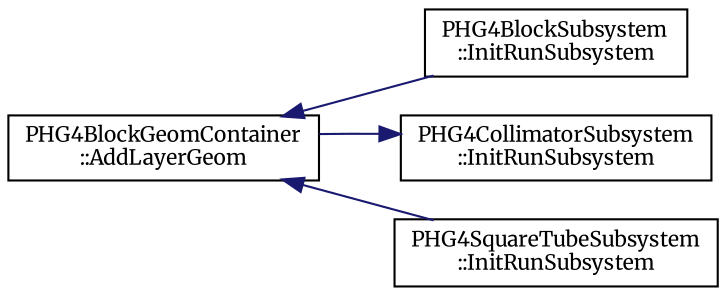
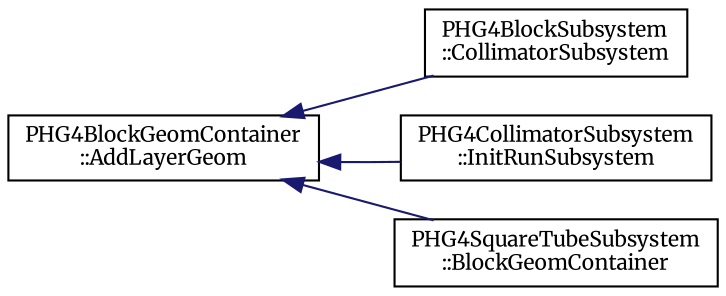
node "PHG4BlockSubsystem ::InitRunSubsystem": label "PHG4BlockSubsystem ::InitRunSubsystem" -> "PHG4BlockSubsystem ::CollimatorSubsystem"
edge "PHG4BlockGeomContainer ::AddLayerGeom" -> "PHG4CollimatorSubsystem ::InitRunSubsystem": reversed
node "PHG4SquareTubeSubsystem ::InitRunSubsystem": label "PHG4SquareTubeSubsystem ::InitRunSubsystem" -> "PHG4SquareTubeSubsystem ::BlockGeomContainer"
